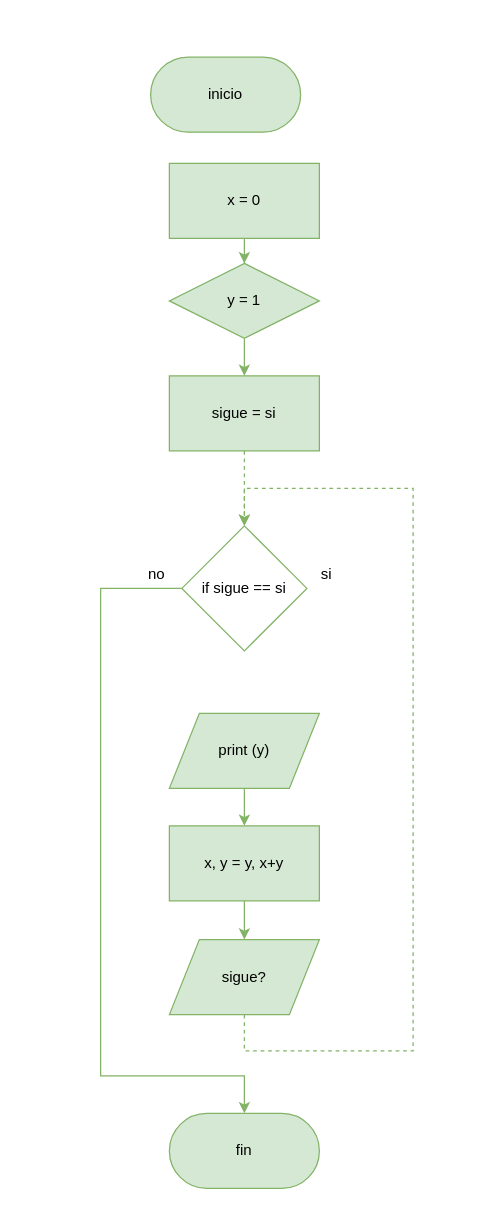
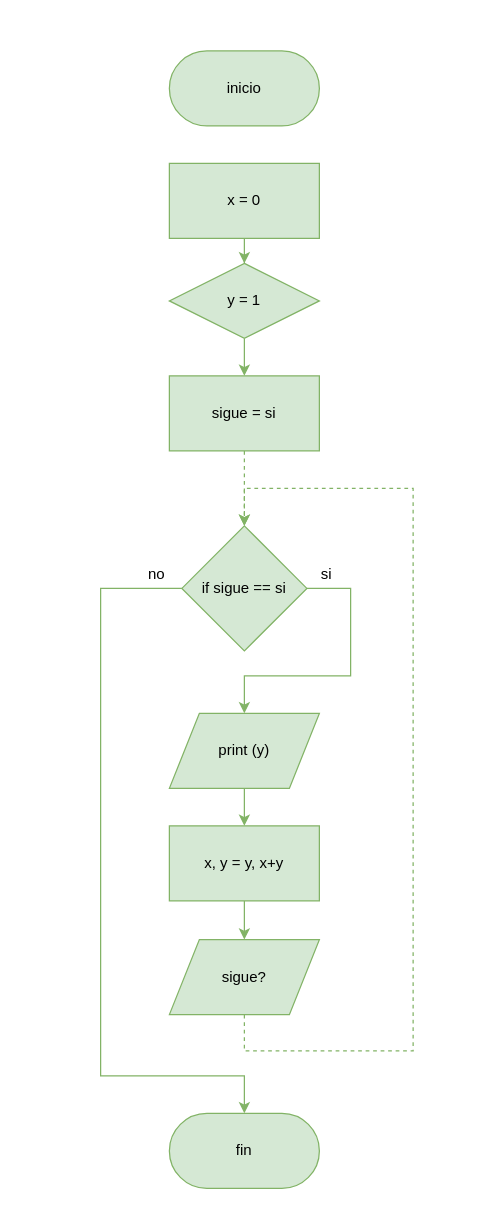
node "inicio": moved (226, 94) -> (244, 88)
node "if sigue == si": fillcolor #ffffff -> #d5e8d4
edge "if sigue == si" -> "print (y)": added
